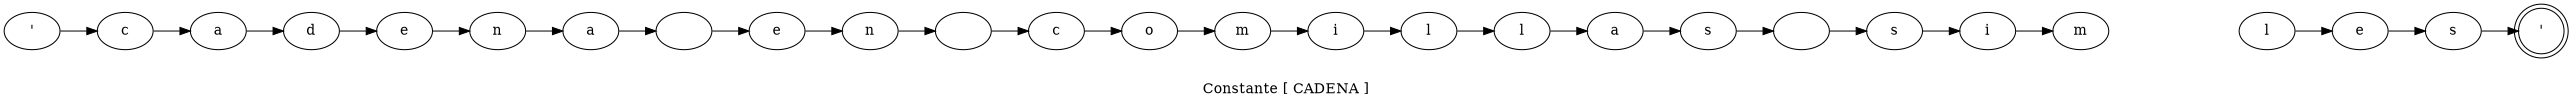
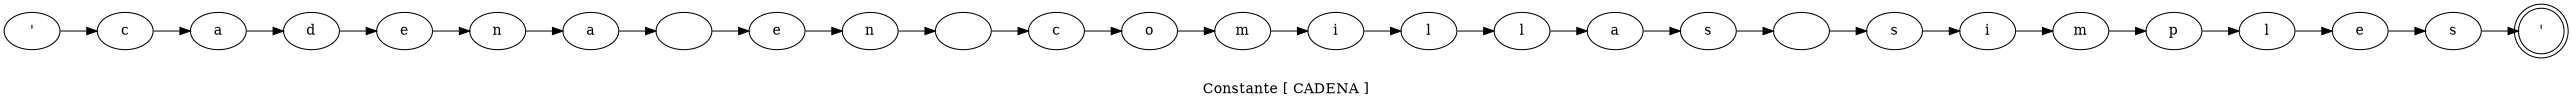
node "p": added
